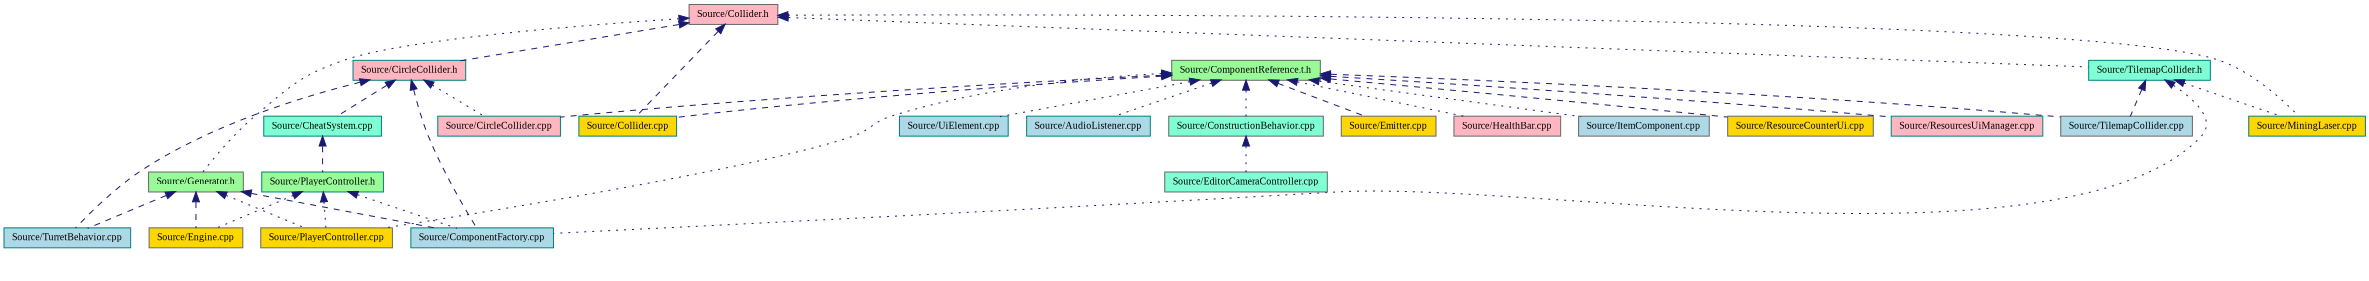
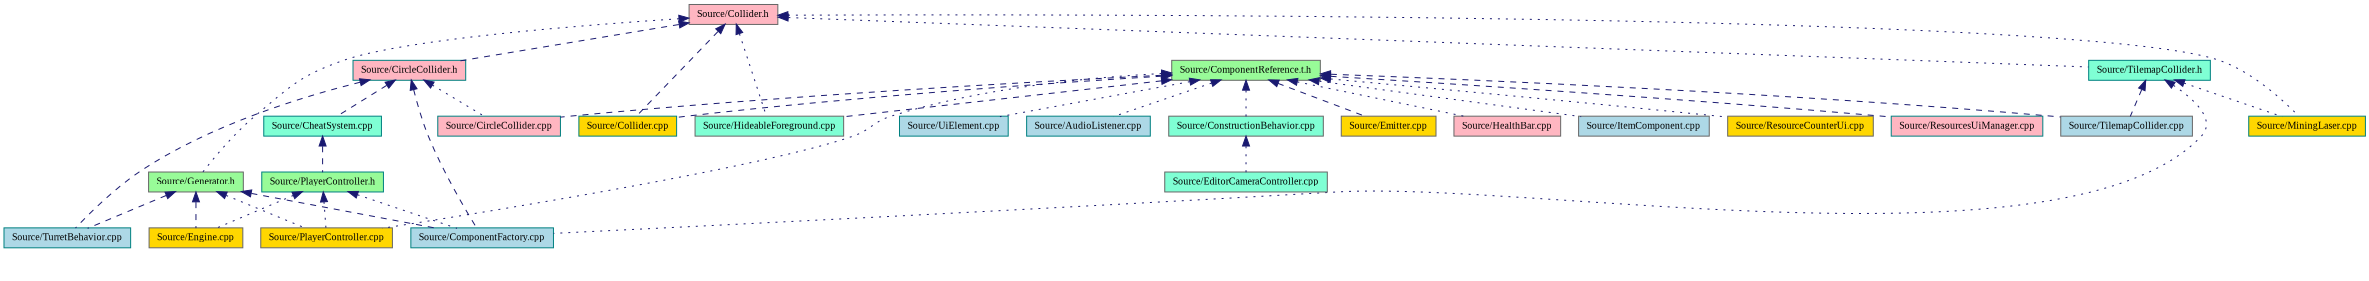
edge "Source/ResourceCounterUi.cpp" -> "Source/ComponentReference.t.h": style dashed -> dotted
node "Source/HideableForeground.cpp": added
